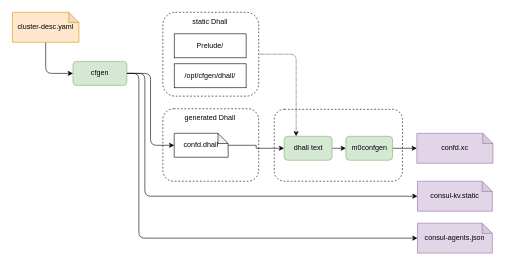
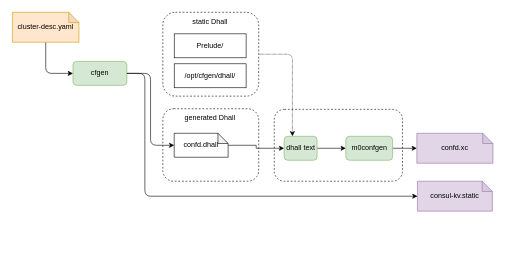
node "dhall text": size 48x24 -> 33x24
edge "cfgen" -> "consul-agents.json": removed
node "consul-agents.json": removed
